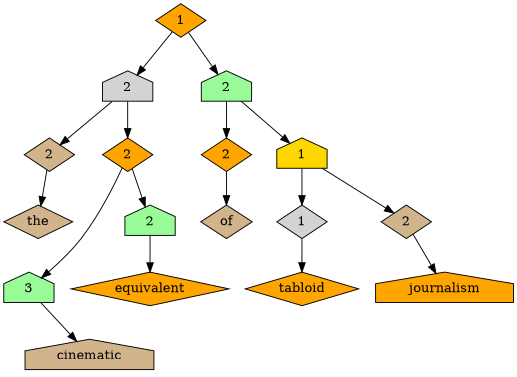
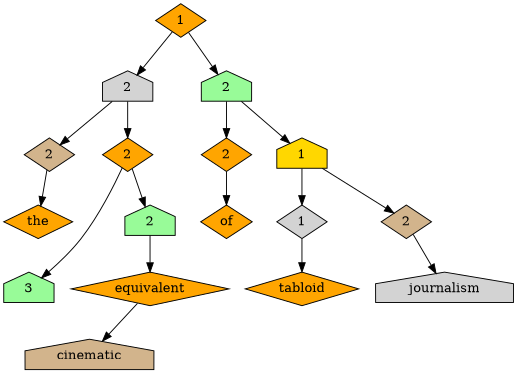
node "the": fillcolor tan -> orange
node "of": fillcolor tan -> orange
node "journalism": fillcolor orange -> lightgrey
edge "3" -> "cinematic": now "equivalent" -> "cinematic"
